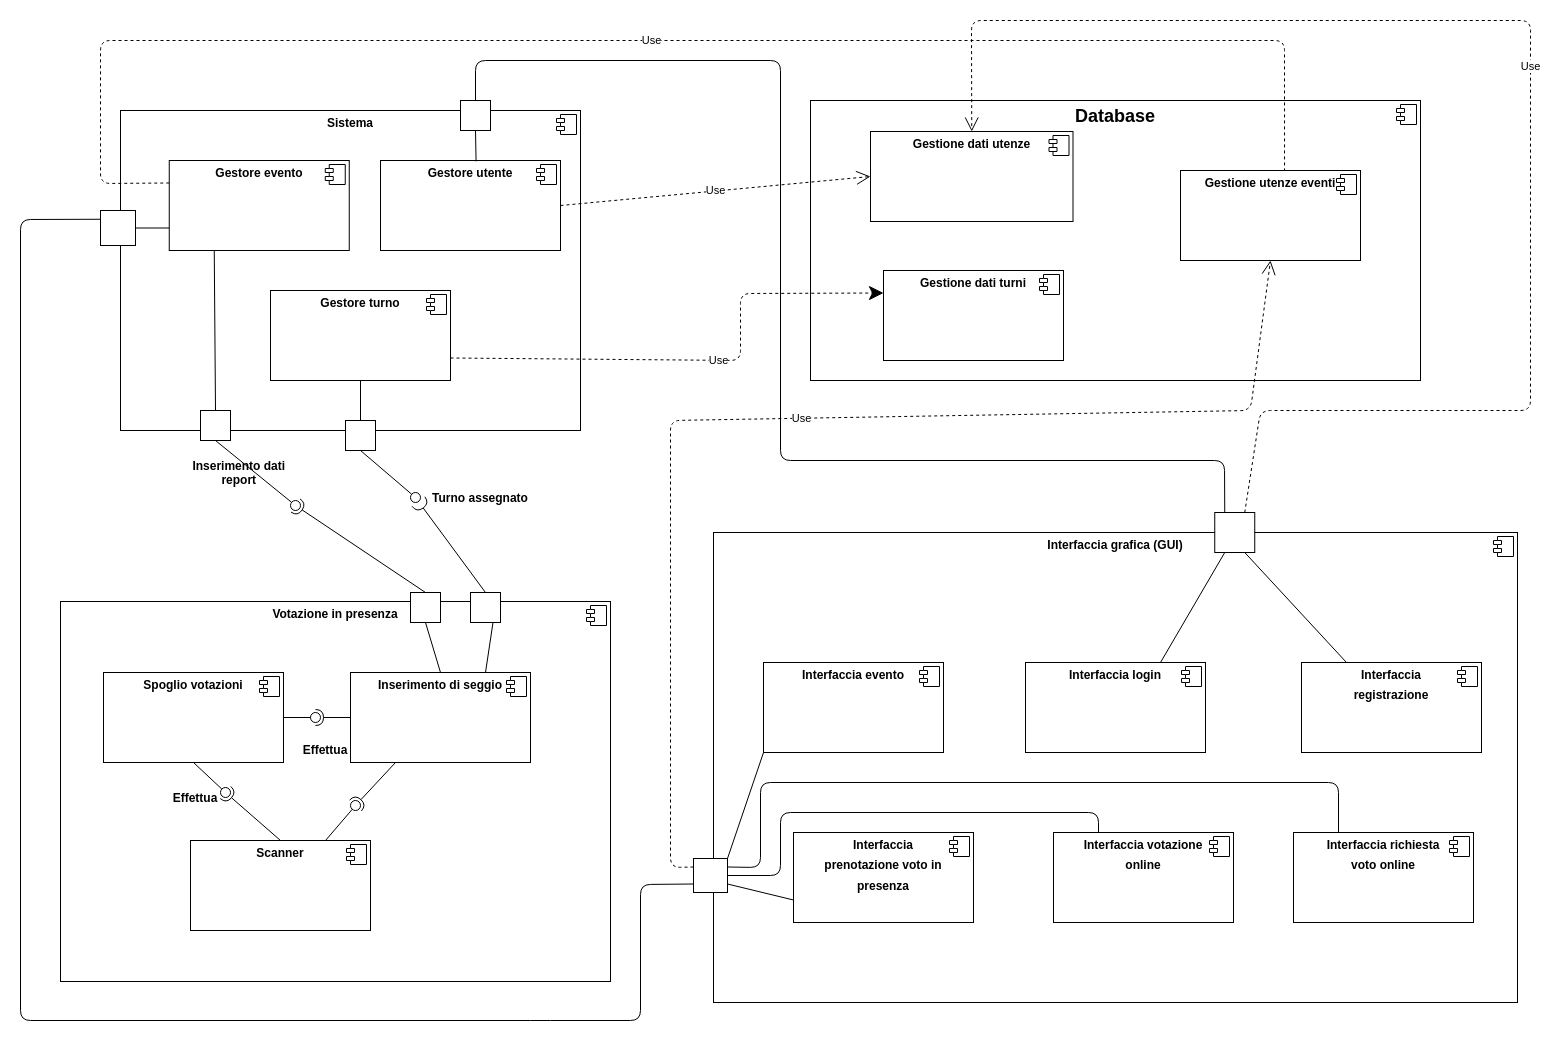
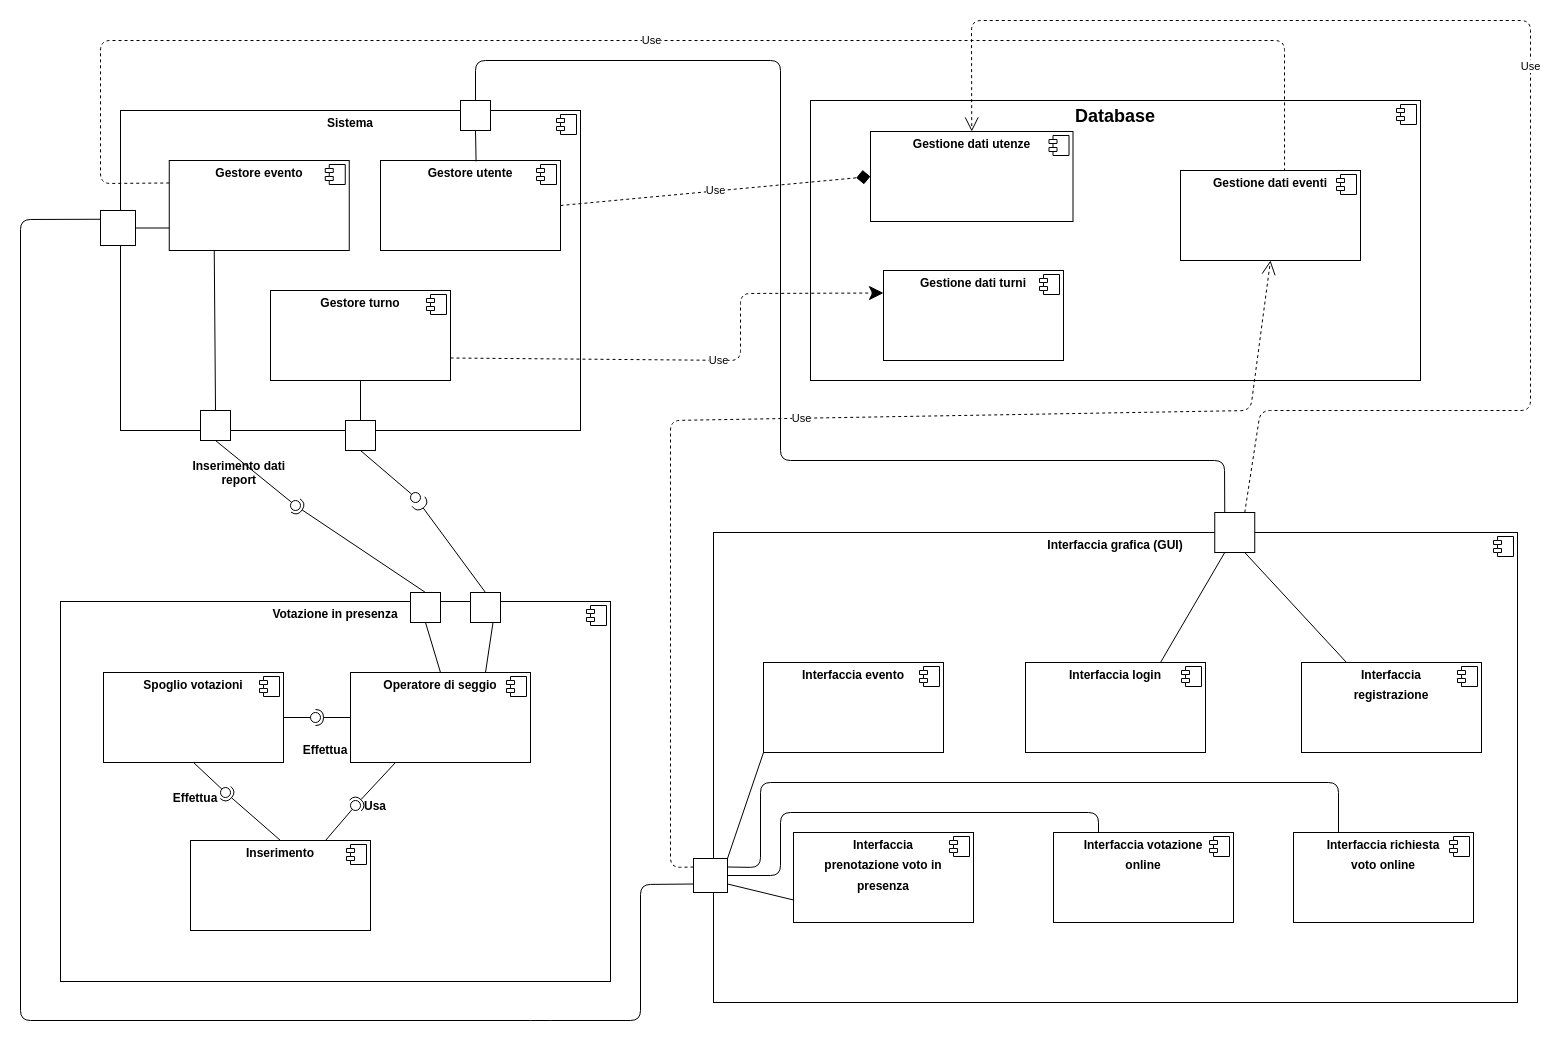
node "Gestione utenze eventi": label "Gestione utenze eventi" -> "Gestione dati eventi"
edge "Gestore utente" -> "Gestione dati utenze": arrowhead open -> diamond
node "Turno assegnato": removed
node "Inserimento di seggio": label "Inserimento di seggio" -> "Operatore di seggio"
node "Usa": added
node "Scanner": label "Scanner" -> "Inserimento"
